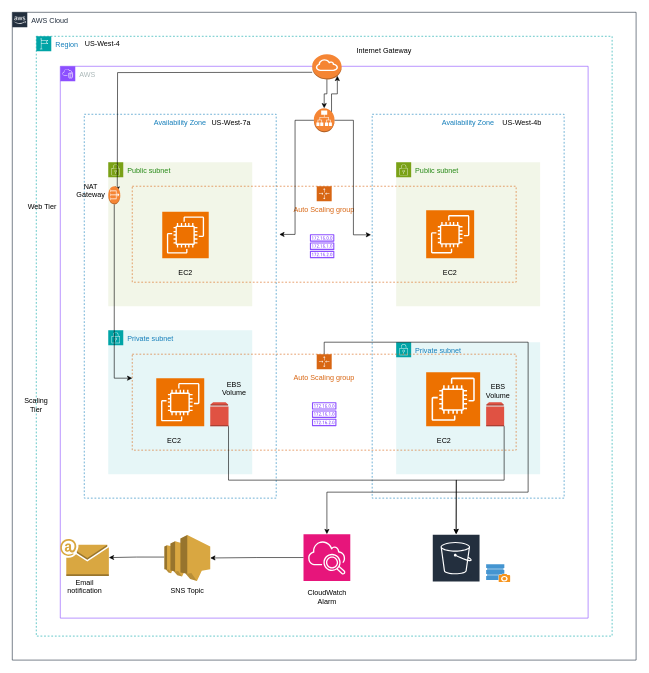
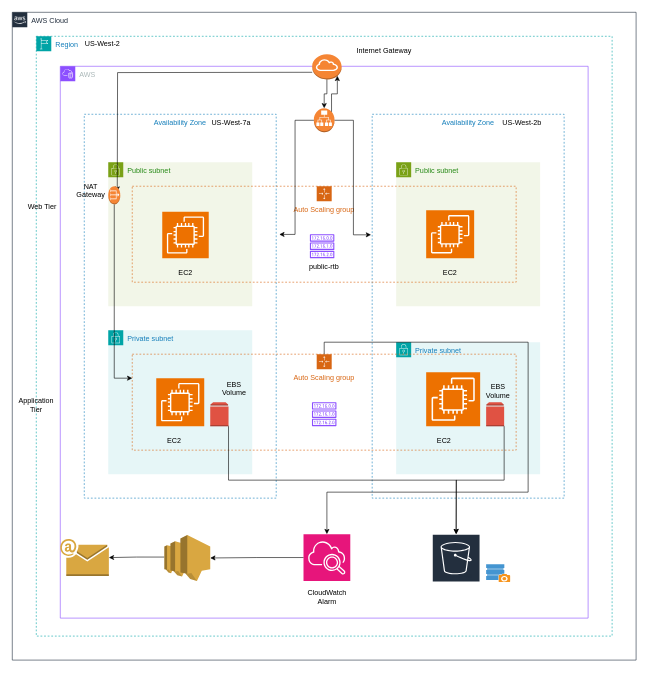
node "US-West-4": label "US-West-4" -> "US-West-2"
node "US-West-4b": label "US-West-4b" -> "US-West-2b"
node "public-rtb": added
node "Scaling Tier": label "Scaling Tier" -> "Application Tier"
node "Email notification": removed
node "SNS Topic": removed
